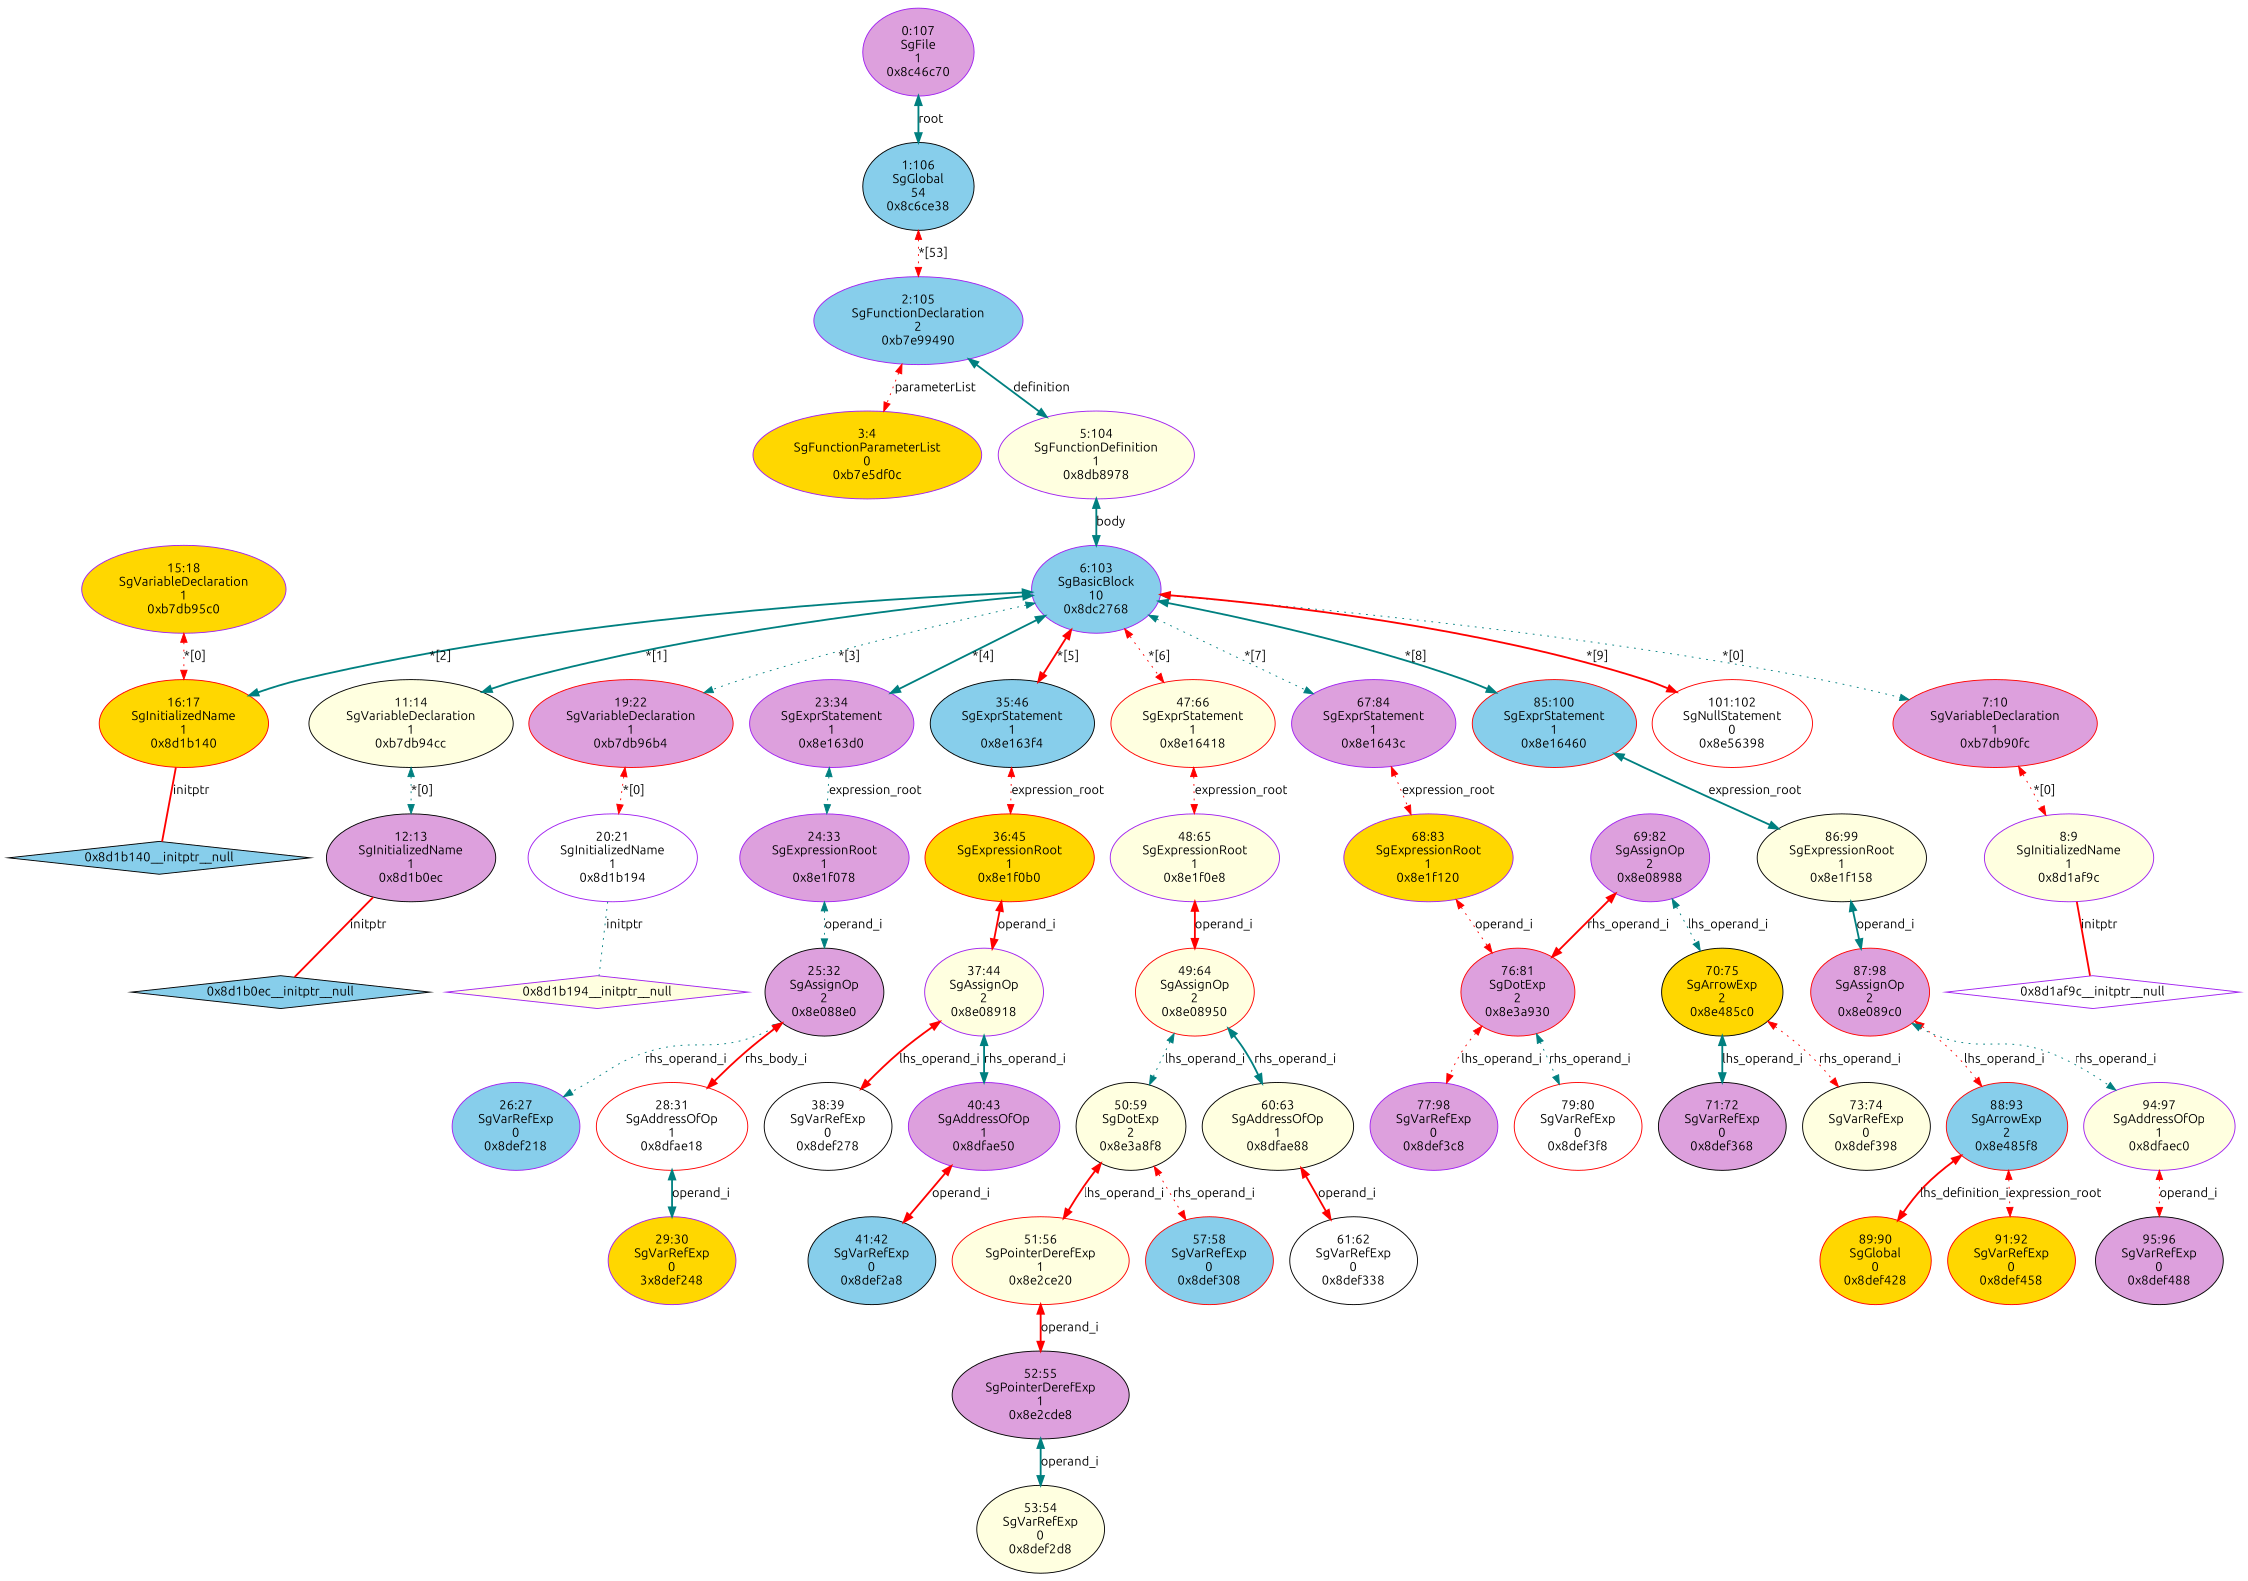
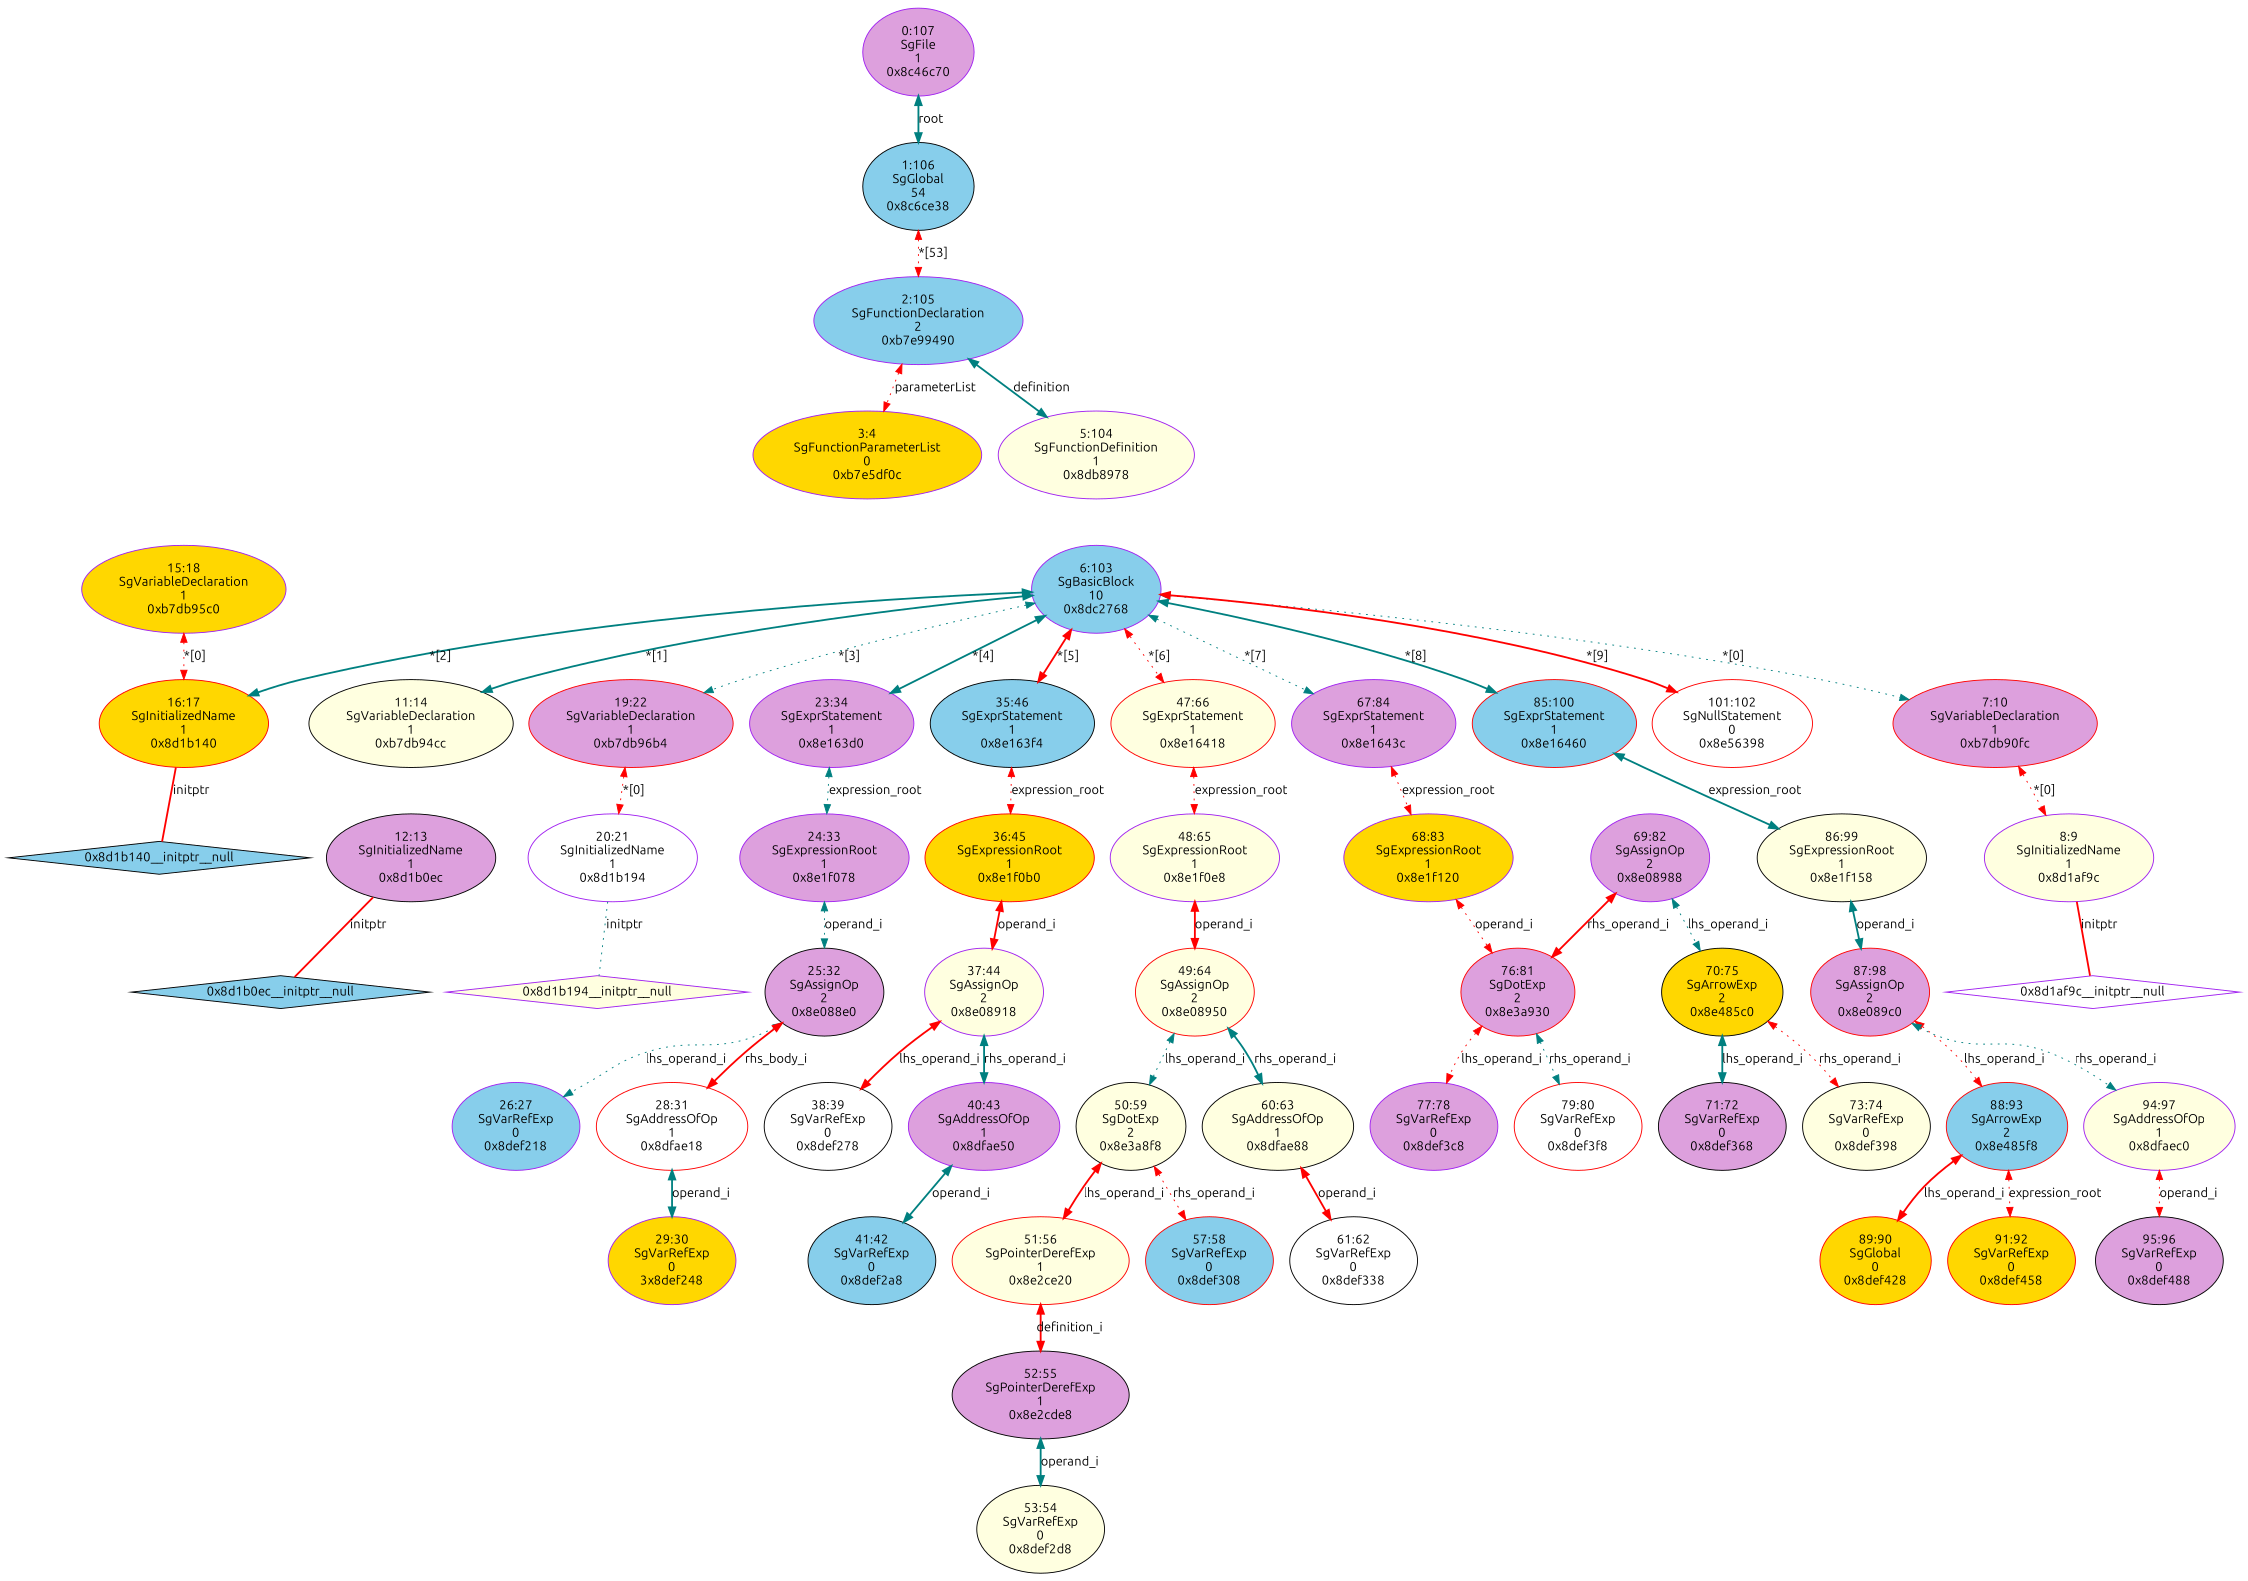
edge "5:104 SgFunctionDefinition 1 0x8db8978" -- "6:103 SgBasicBlock 10 0x8dc2768": removed, label "body"
edge "11:14 SgVariableDeclaration 1 0xb7db94cc" -- "12:13 SgInitializedName 1 0x8d1b0ec": removed, label "*[0]"
edge "25:32 SgAssignOp 2 0x8e088e0" -- "26:27 SgVarRefExp 0 0x8def218": label "rhs_operand_i" -> "lhs_operand_i"
node "77:98 SgVarRefExp 0 0x8def3c8": label "77:98 SgVarRefExp 0 0x8def3c8" -> "77:78 SgVarRefExp 0 0x8def3c8"
edge "40:43 SgAddressOfOp 1 0x8dfae50" -- "41:42 SgVarRefExp 0 0x8def2a8": color red -> teal
edge "88:93 SgArrowExp 2 0x8e485f8" -- "89:90 SgGlobal 0 0x8def428": label "lhs_definition_i" -> "lhs_operand_i"
edge "51:56 SgPointerDerefExp 1 0x8e2ce20" -- "52:55 SgPointerDerefExp 1 0x8e2cde8": label "operand_i" -> "definition_i"
